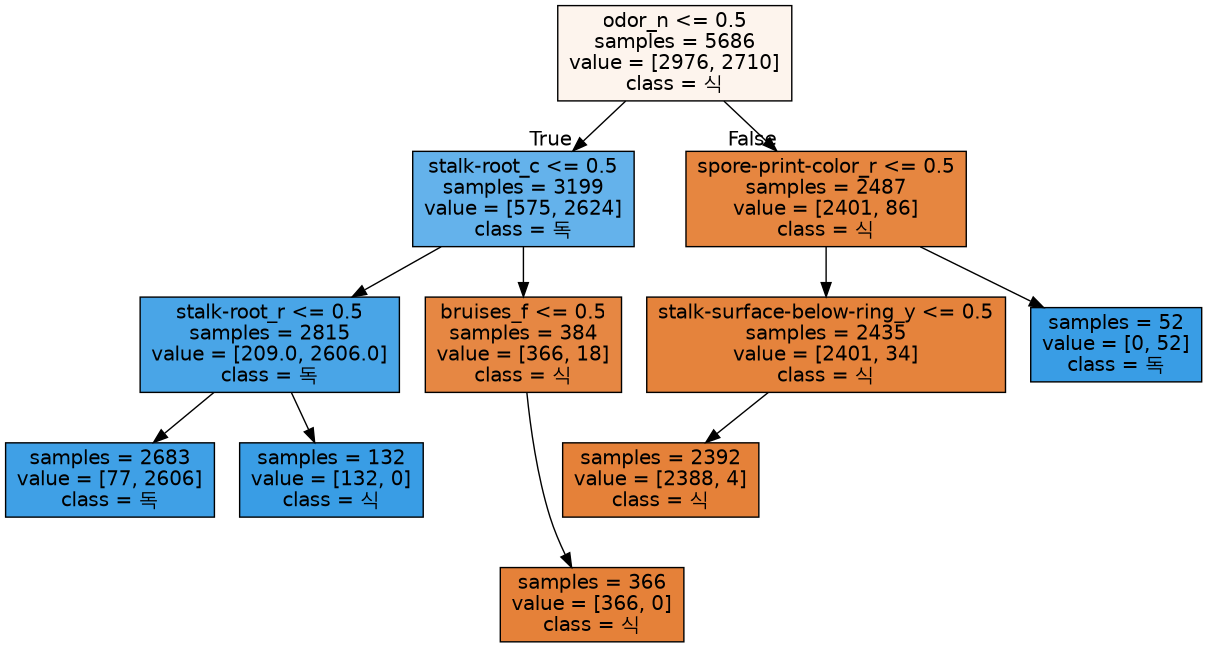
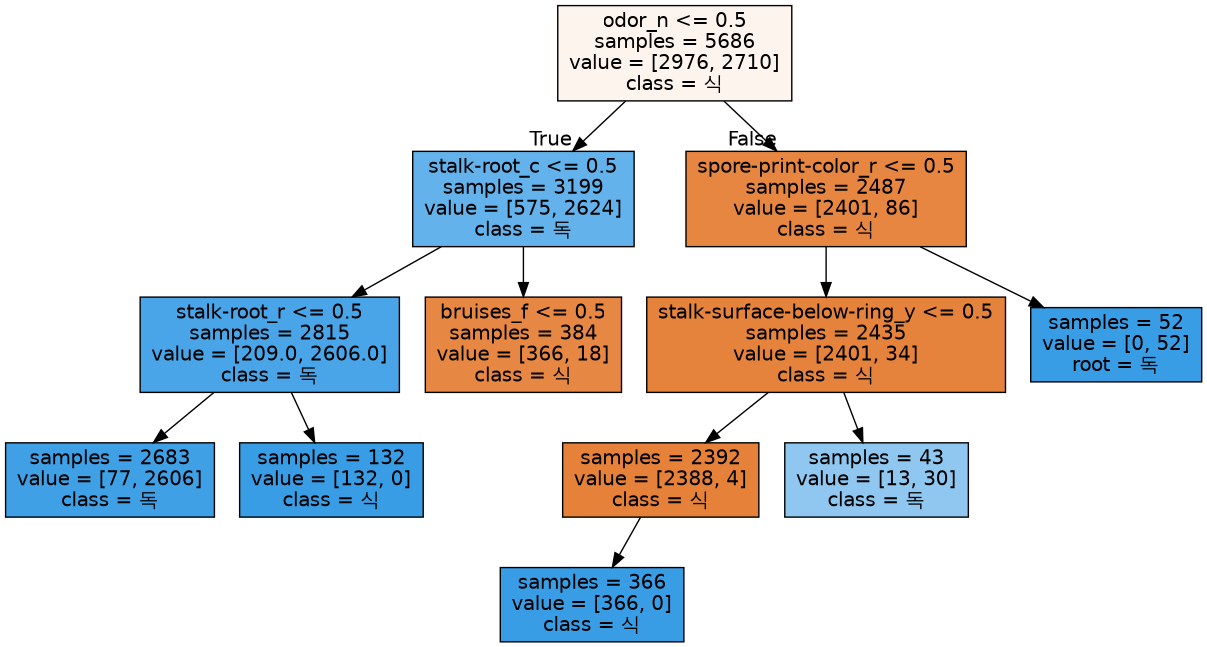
node "samples = 52 value = [0, 52] class = 독": label "samples = 52 value = [0, 52] class = 독" -> "samples = 52 value = [0, 52] root = 독"
edge "bruises_f <= 0.5 samples = 384 value = [366, 18] class = 식" -> "samples = 366 value = [366, 0] class = 식": now "samples = 2392 value = [2388, 4] class = 식" -> "samples = 366 value = [366, 0] class = 식"
node "samples = 43 value = [13, 30] class = 독": added
node "samples = 366 value = [366, 0] class = 식": fillcolor #e58139 -> #399de5
